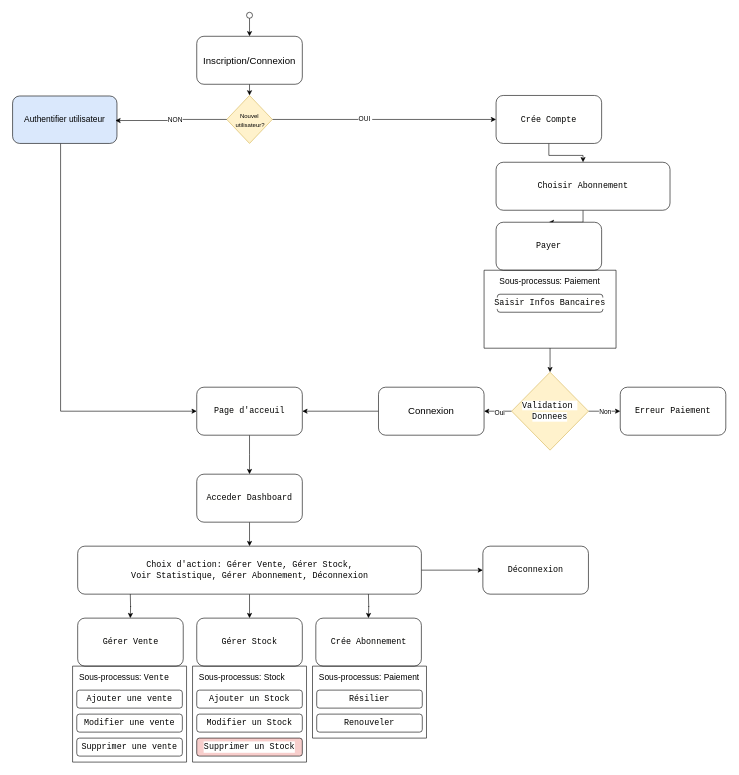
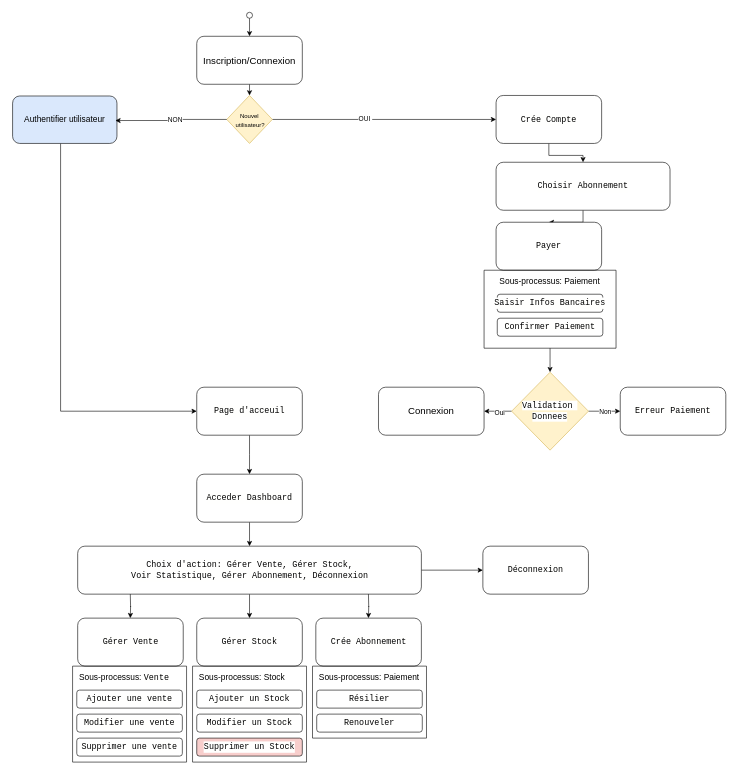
node "Confirmer Paiement": added
edge "Connexion" -> "Page d'acceuil": removed
